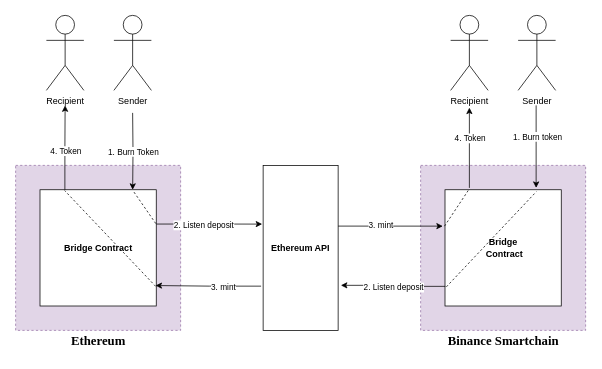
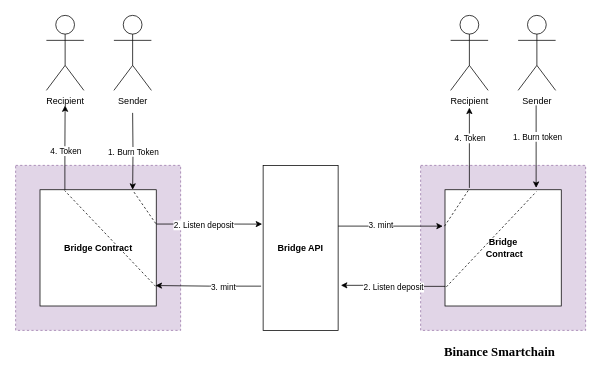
node "Ethereum API": label "Ethereum API" -> "Bridge API"
node "Ethereum": removed
node "Binance Smartchain": moved (503, 342) -> (499, 353)
